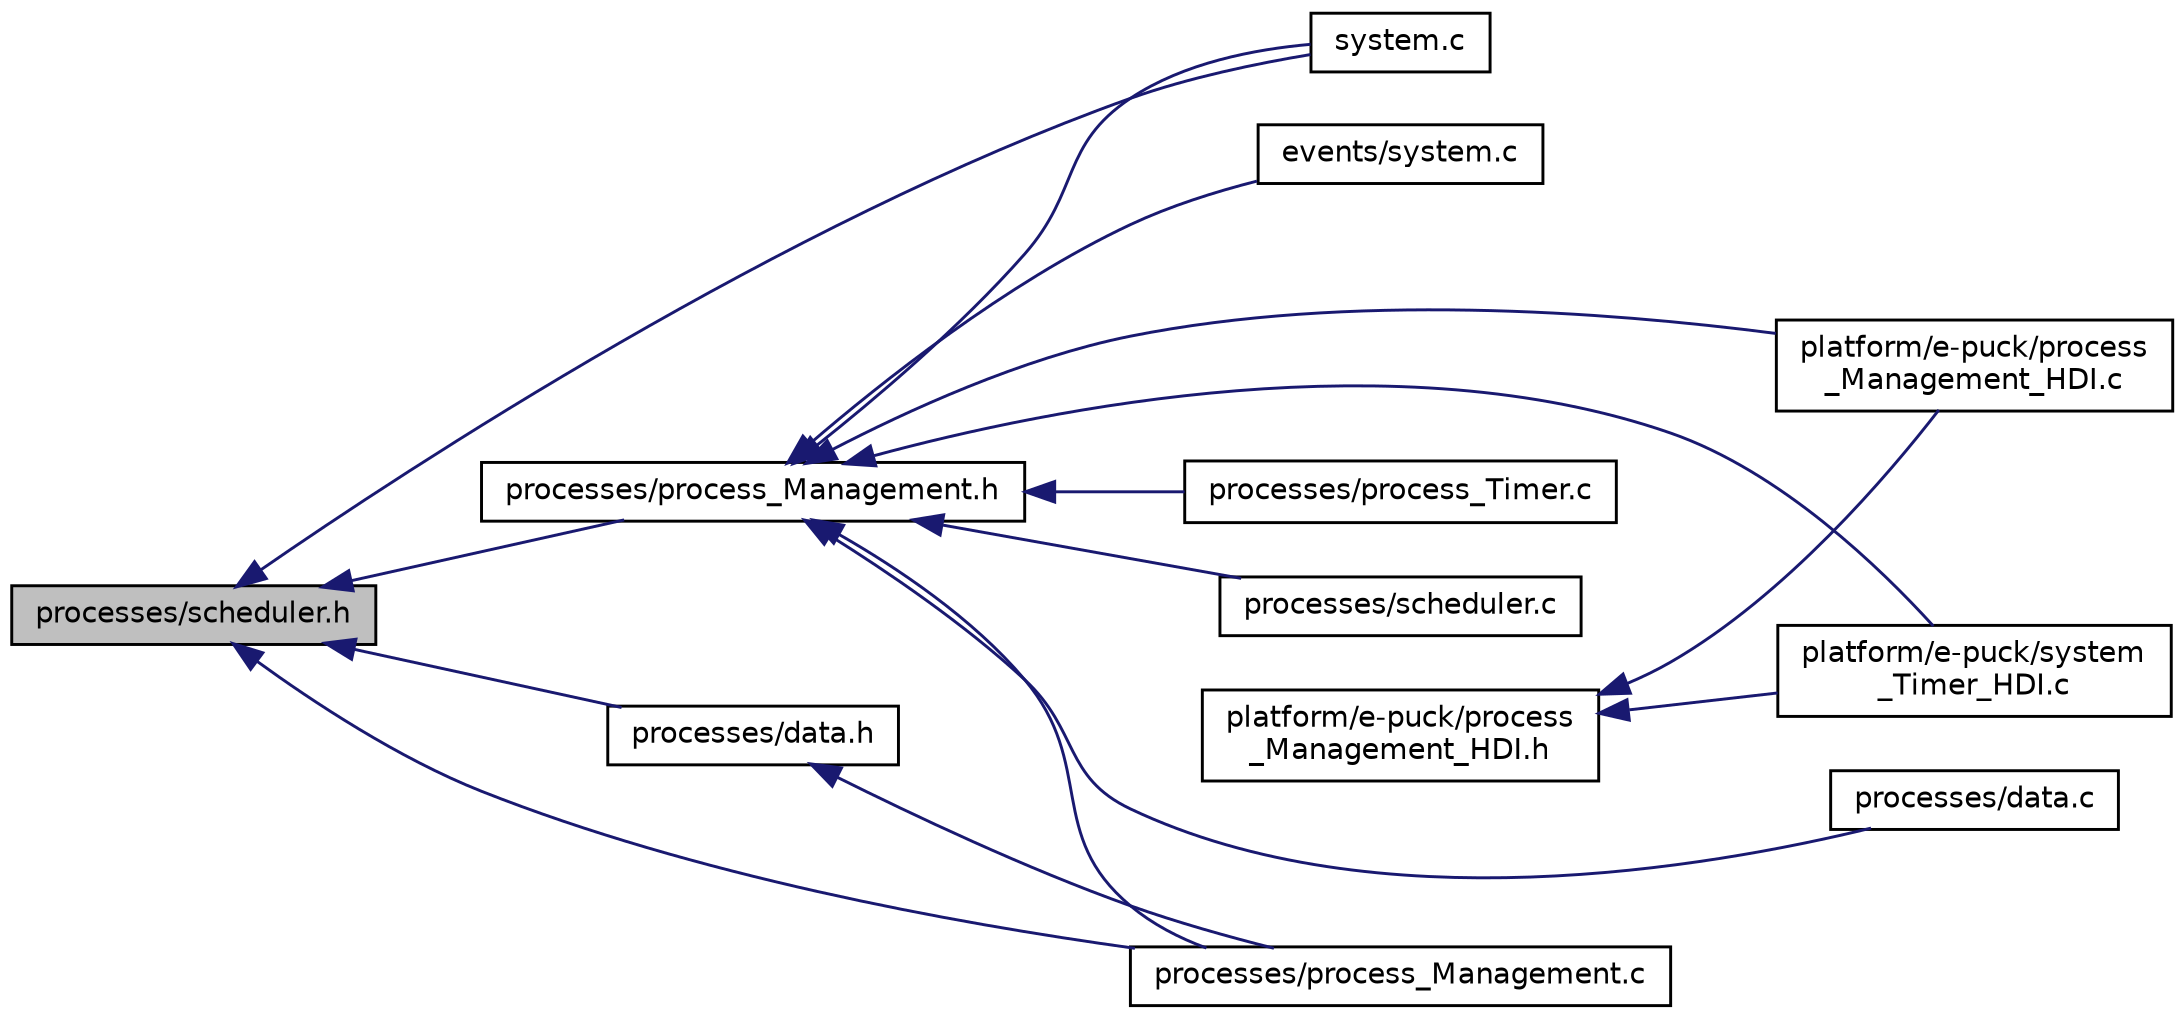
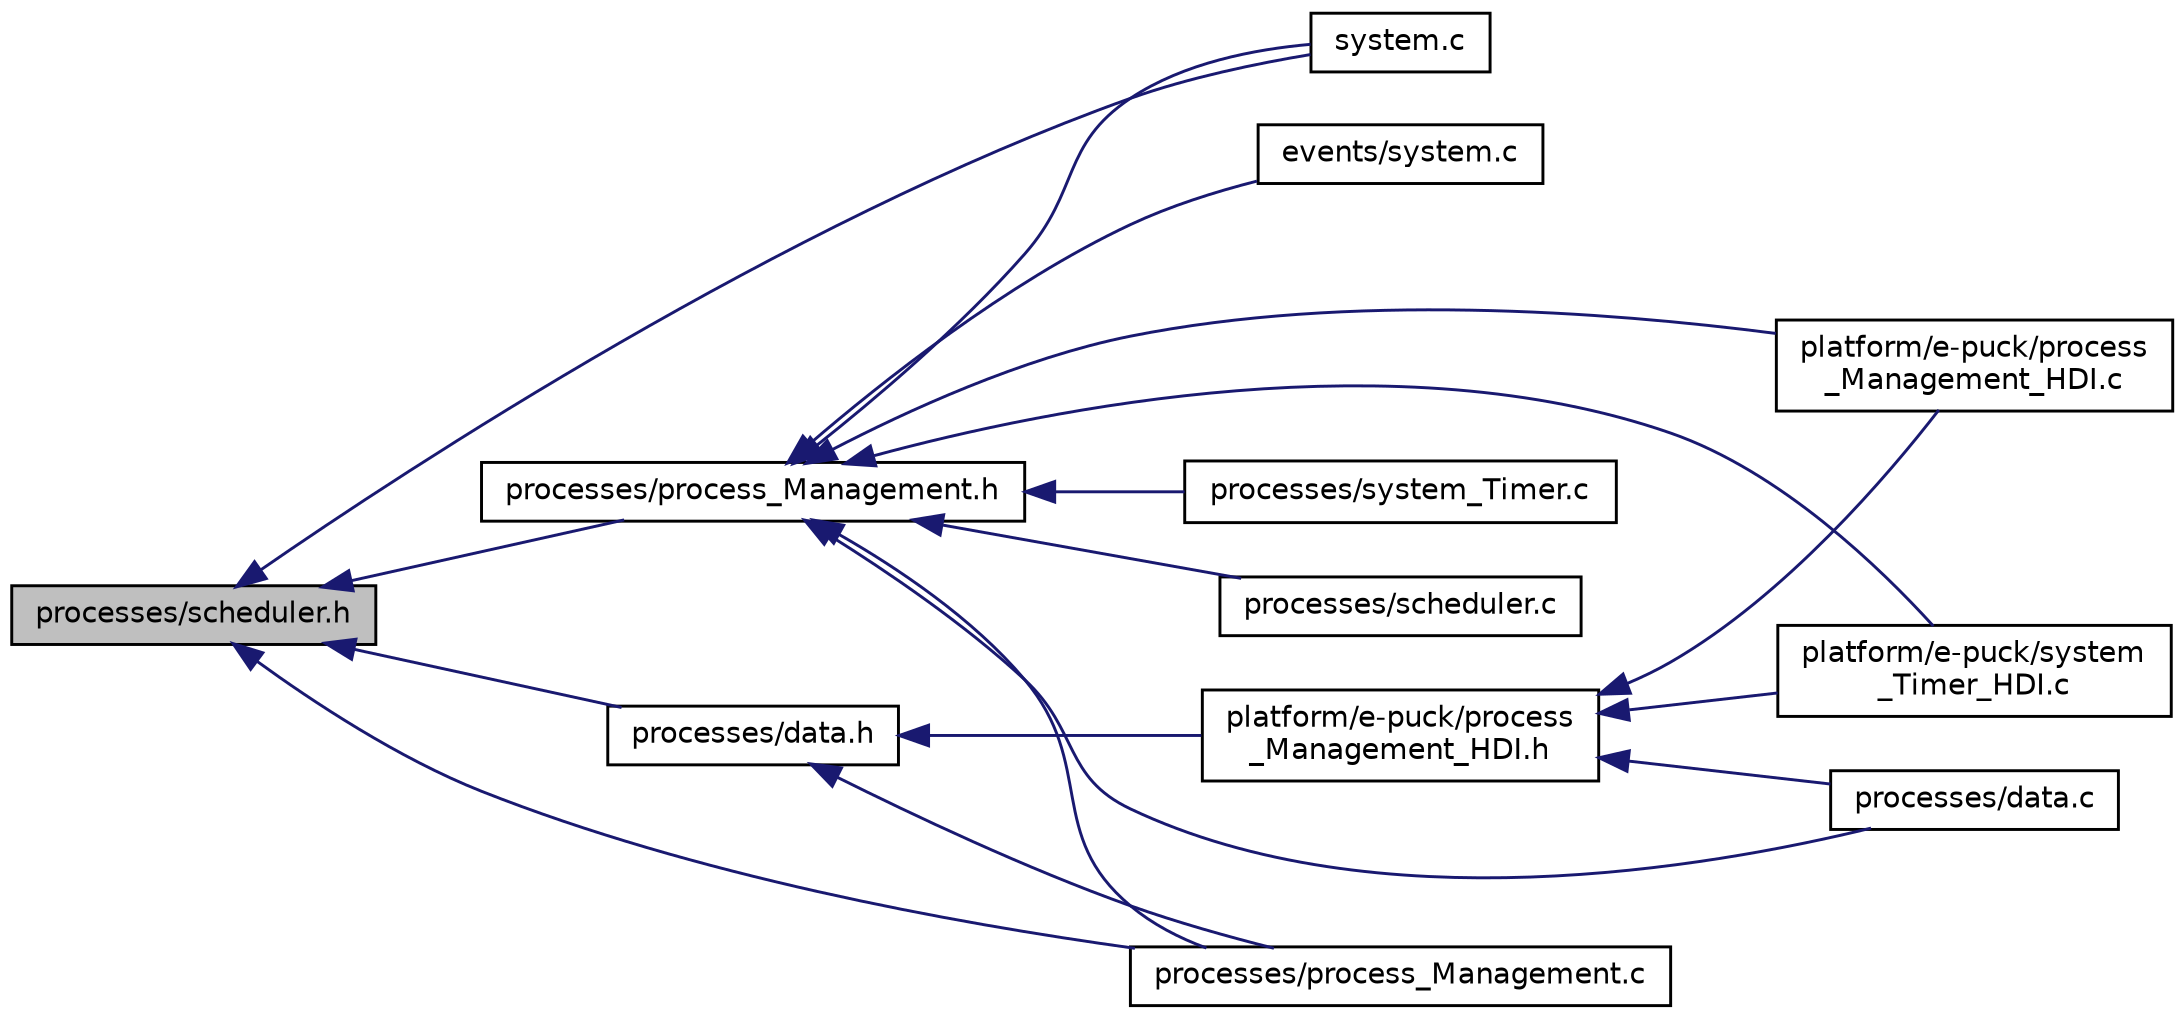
node "processes/process_Timer.c": label "processes/process_Timer.c" -> "processes/system_Timer.c"
edge "platform/e-puck/process _Management_HDI.h" -> "processes/data.h": added
edge "processes/data.c" -> "platform/e-puck/process _Management_HDI.h": added
